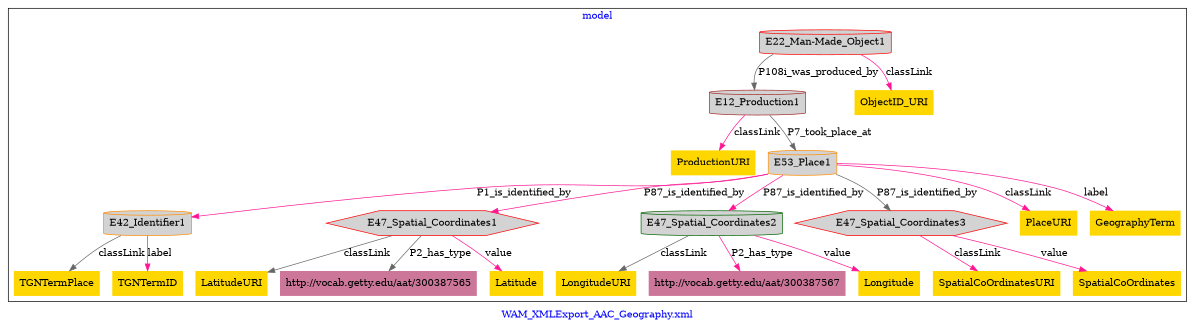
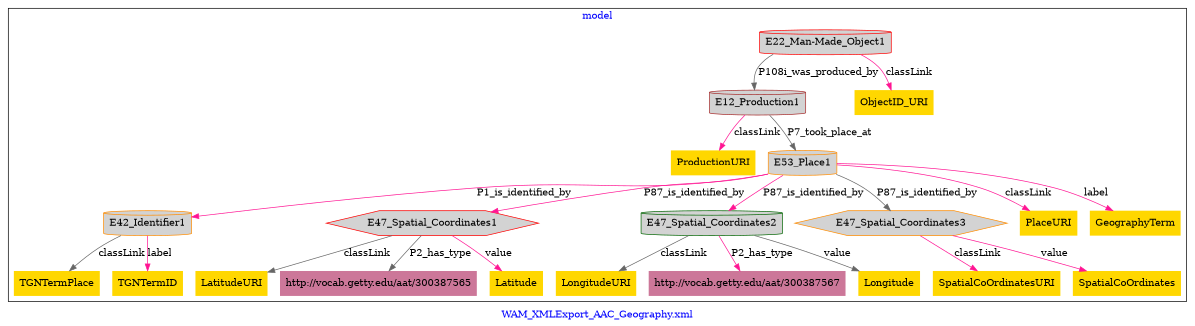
node "E47_Spatial_Coordinates3": color red -> darkorange
edge "E47_Spatial_Coordinates2" -> "Longitude": color deeppink -> gray40
